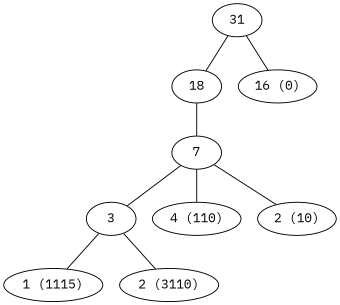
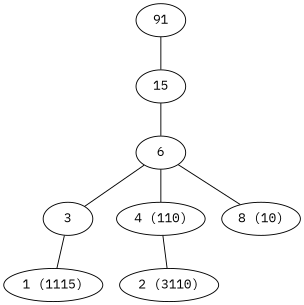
node "31": label "31" -> "91"
node "18": label "18" -> "15"
node "16 (0)": removed
node "7": label "7" -> "6"
node "2 (10)": label "2 (10)" -> "8 (10)"
edge "3" -- "2 (3110)": now "4 (110)" -- "2 (3110)"
